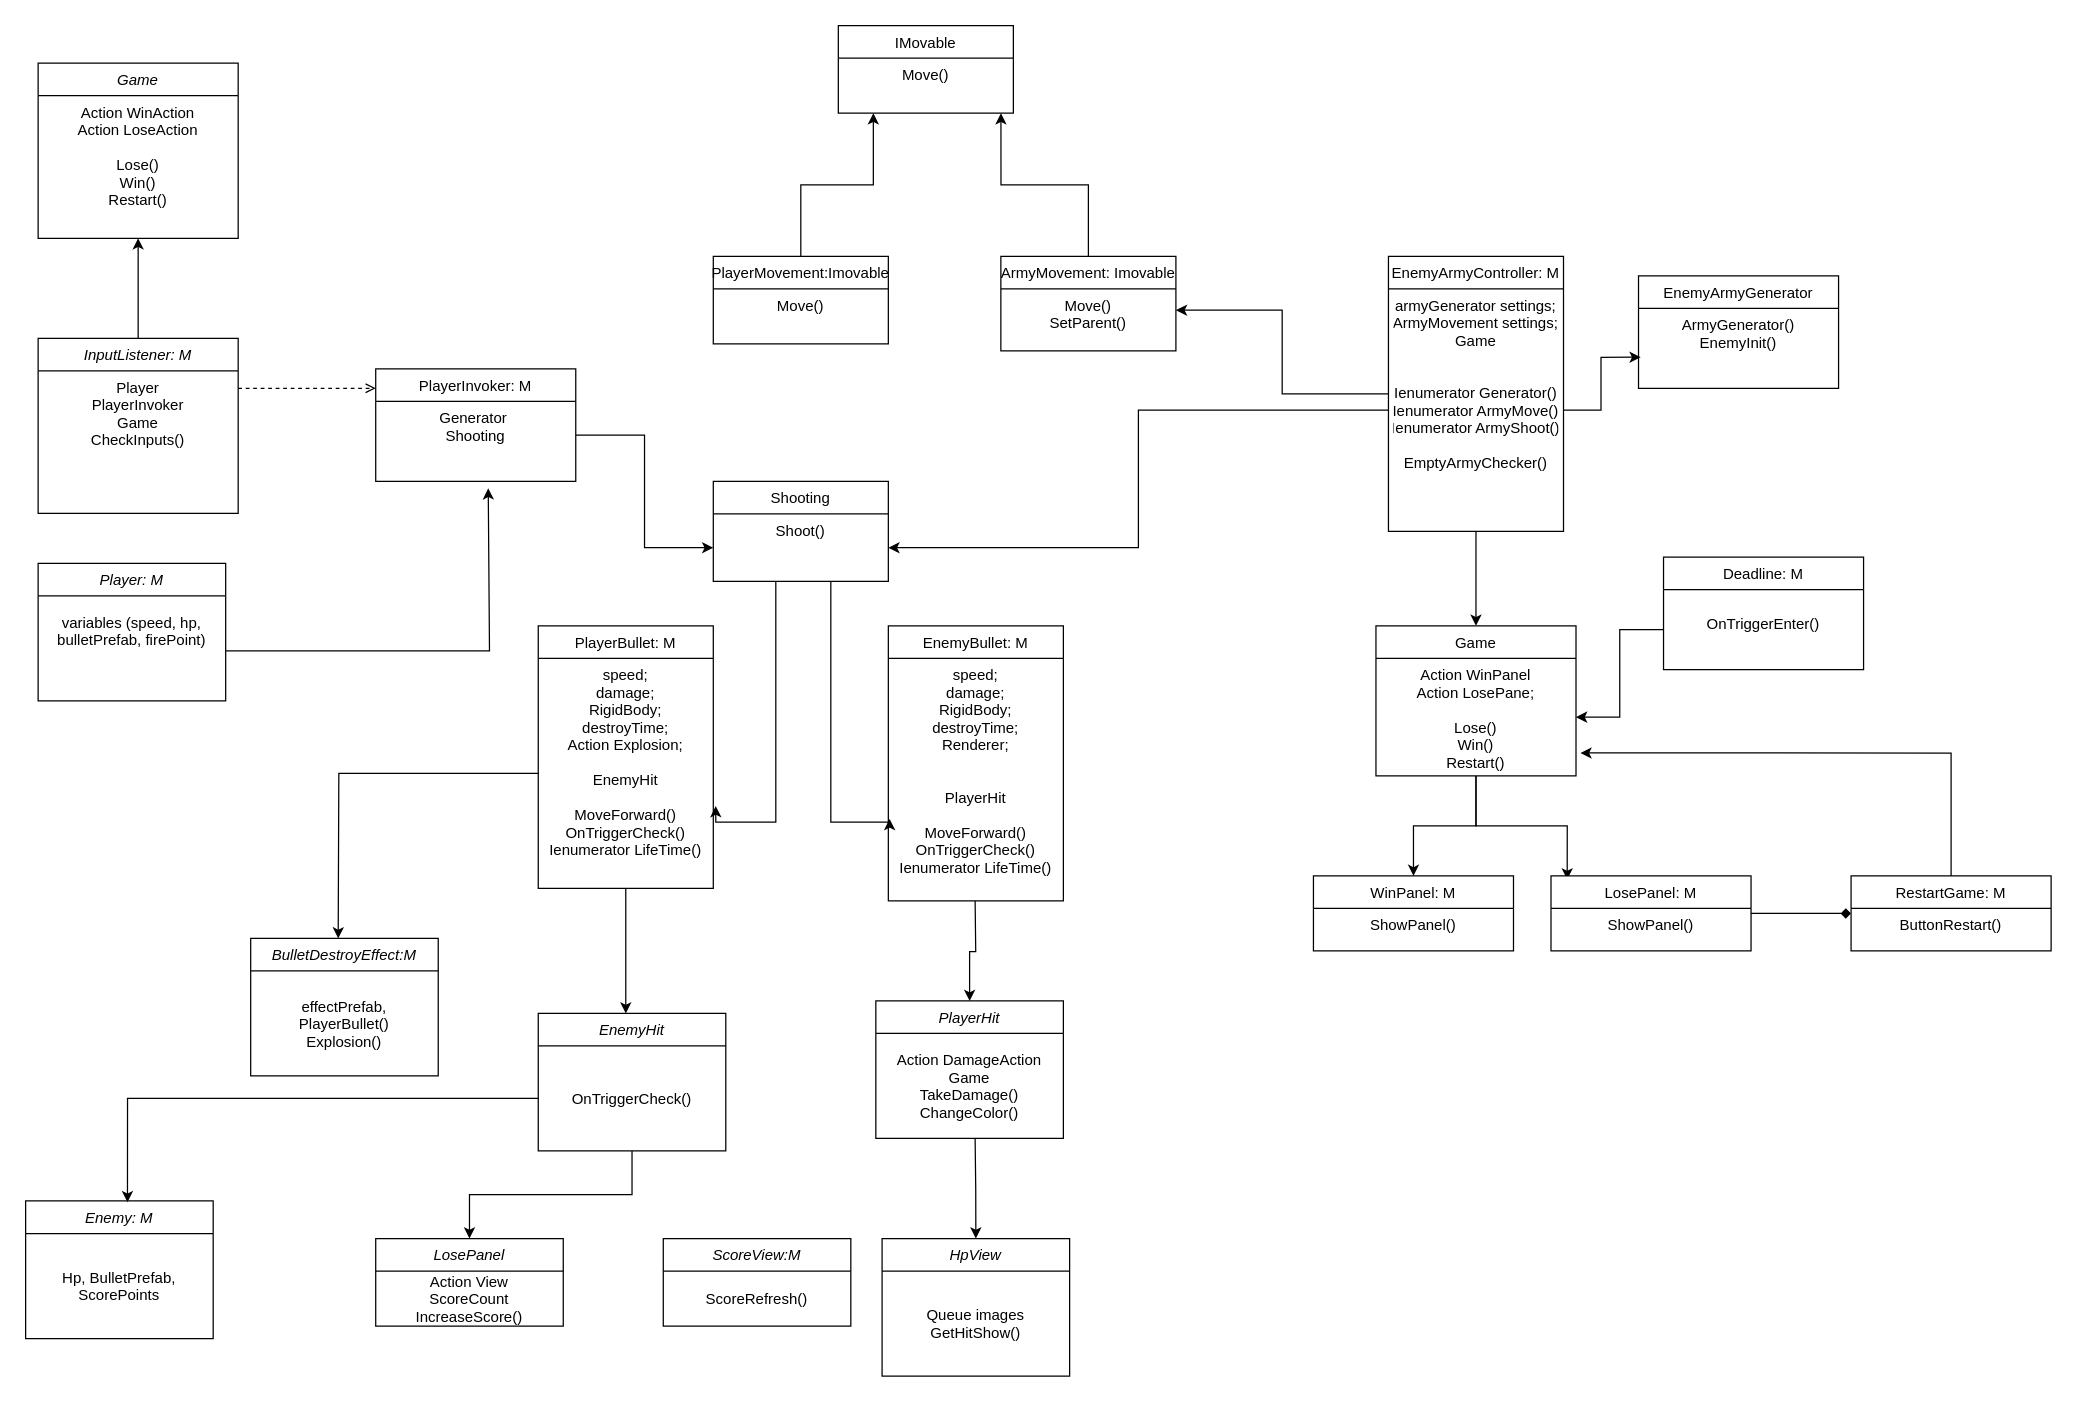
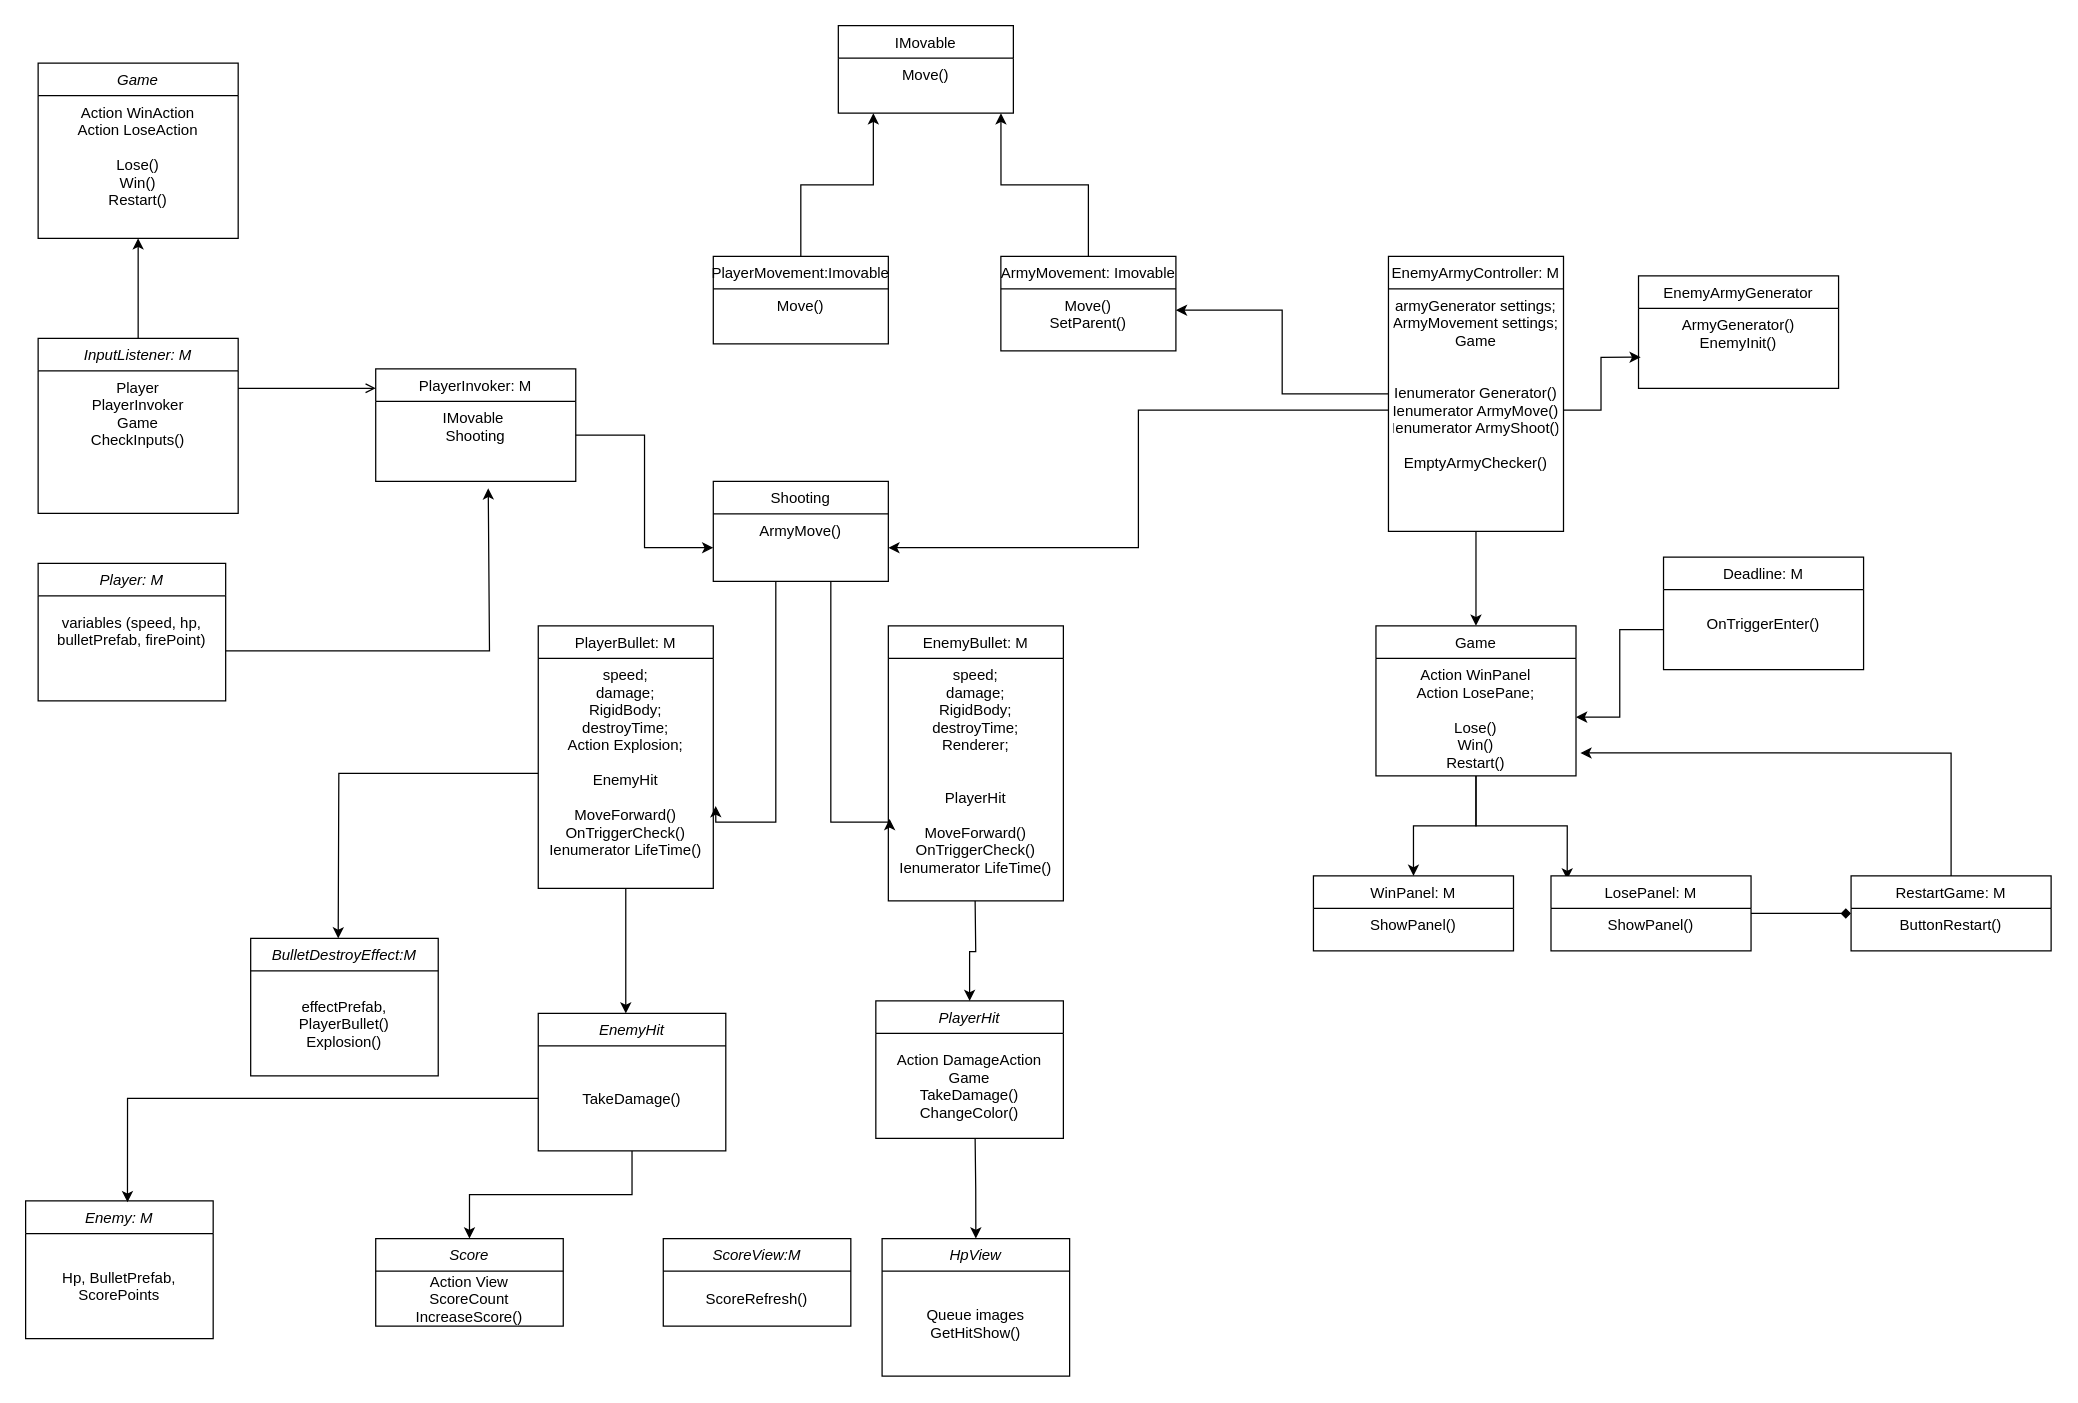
edge "InputListener: M" -> "PlayerInvoker: M": style dashed -> solid
node "Generator Shooting": label "Generator Shooting" -> "IMovable Shooting"
node "Shoot()": label "Shoot()" -> "ArmyMove()"
node "OnTriggerCheck()": label "OnTriggerCheck()" -> "TakeDamage()"
node "LosePanel": label "LosePanel" -> "Score"
